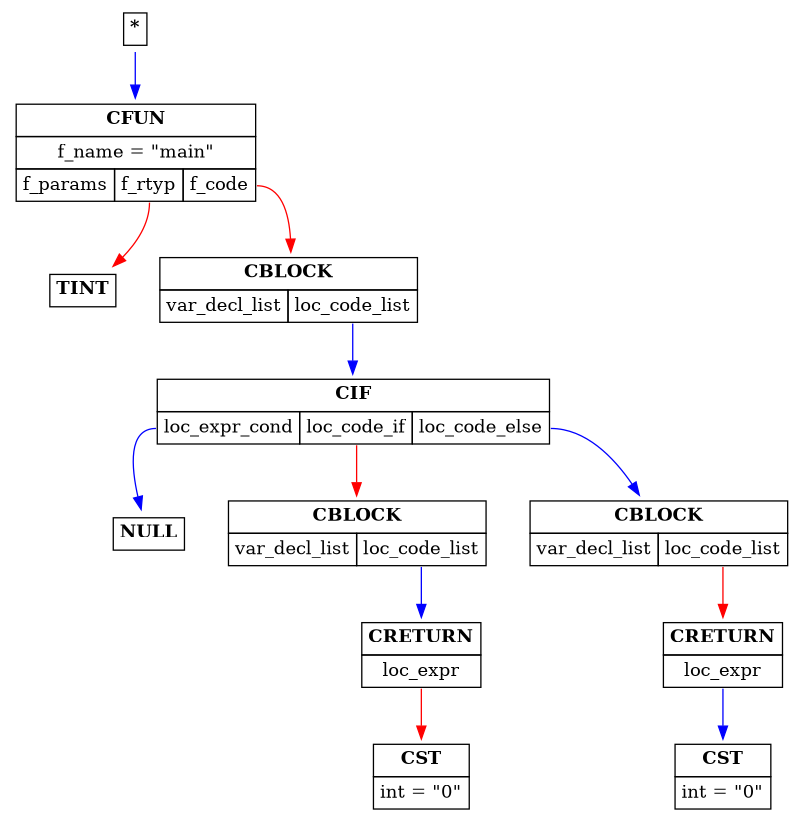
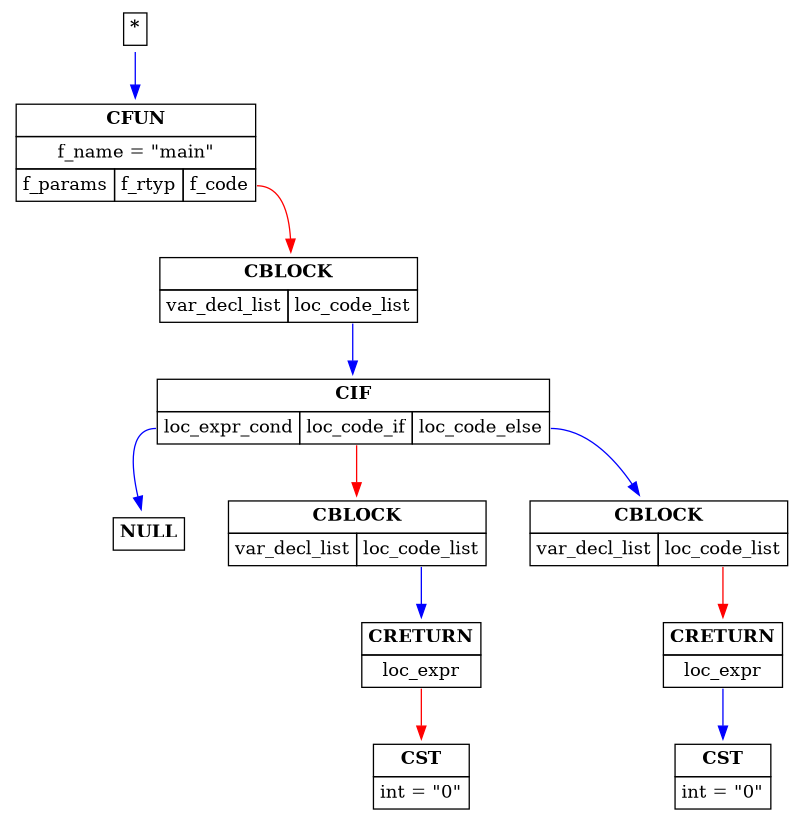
node "TINT": removed
